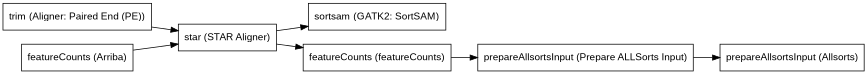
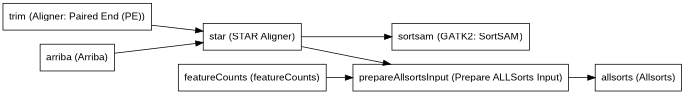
edge "star (STAR Aligner)" -> "featureCounts (featureCounts)": now "star (STAR Aligner)" -> "prepareAllsortsInput (Prepare ALLSorts Input)"
node "featureCounts (Arriba)": label "featureCounts (Arriba)" -> "arriba (Arriba)"
node "prepareAllsortsInput (Allsorts)": label "prepareAllsortsInput (Allsorts)" -> "allsorts (Allsorts)"
